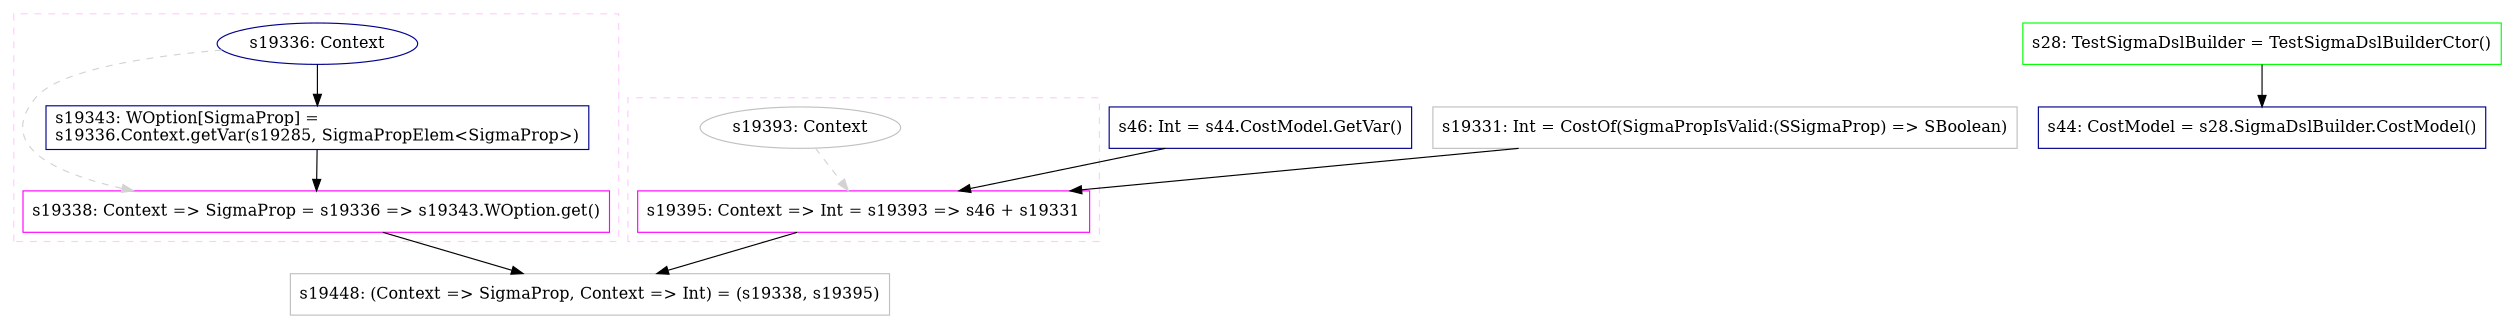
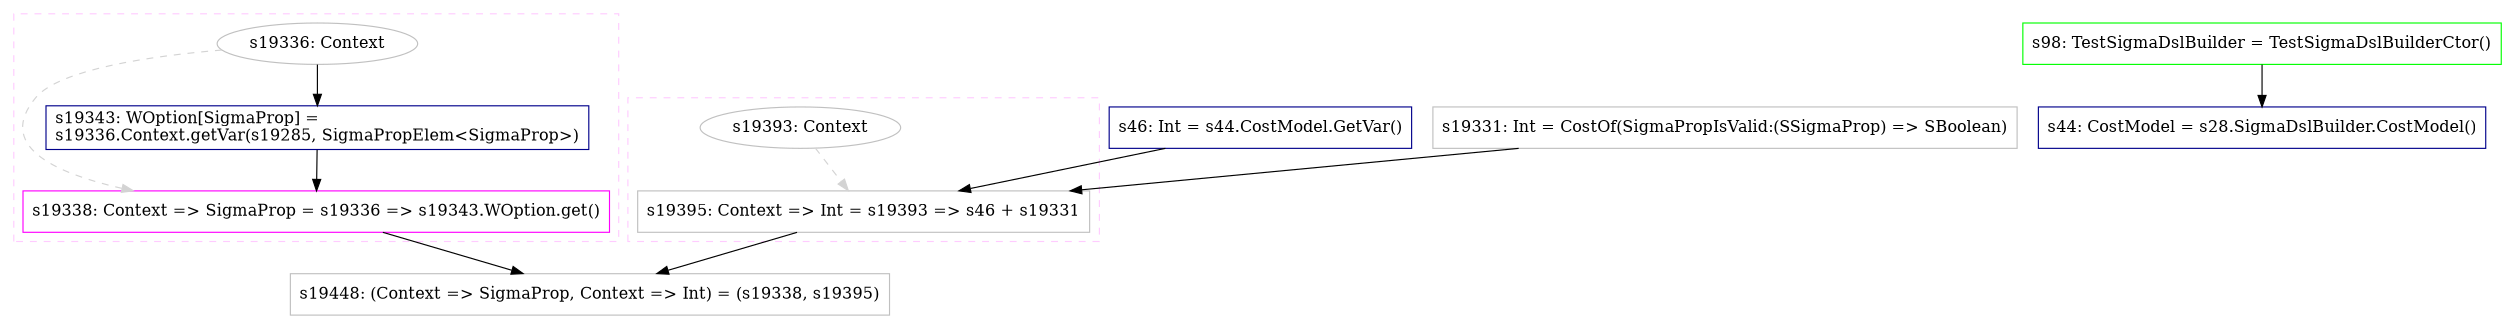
node "s19336: Context": color darkblue -> gray
node "s28: TestSigmaDslBuilder = TestSigmaDslBuilderCtor()": label "s28: TestSigmaDslBuilder = TestSigmaDslBuilderCtor()" -> "s98: TestSigmaDslBuilder = TestSigmaDslBuilderCtor()"
node "s19395: Context => Int = s19393 => s46 + s19331": color magenta -> gray
